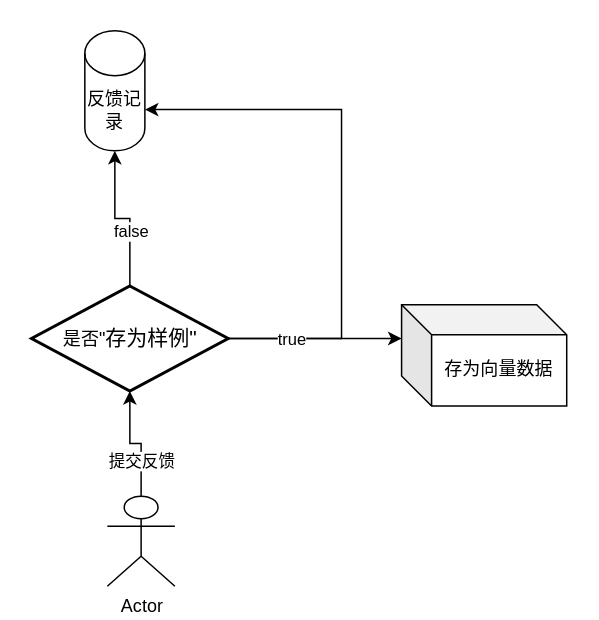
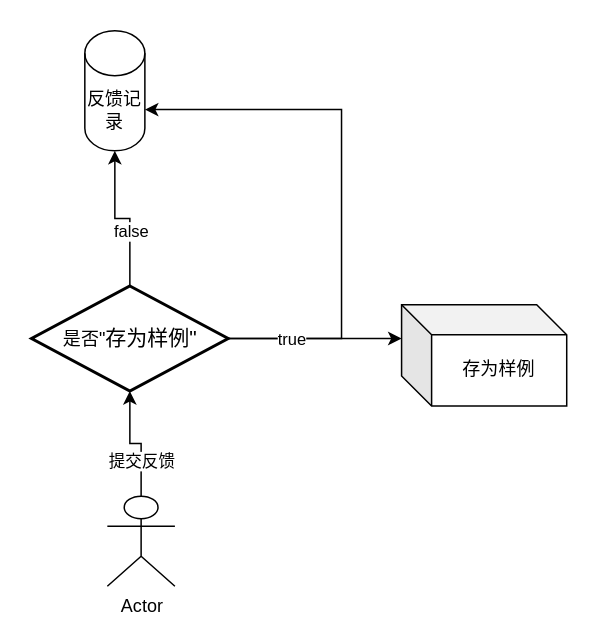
node "存为向量数据": label "存为向量数据" -> "存为样例"
